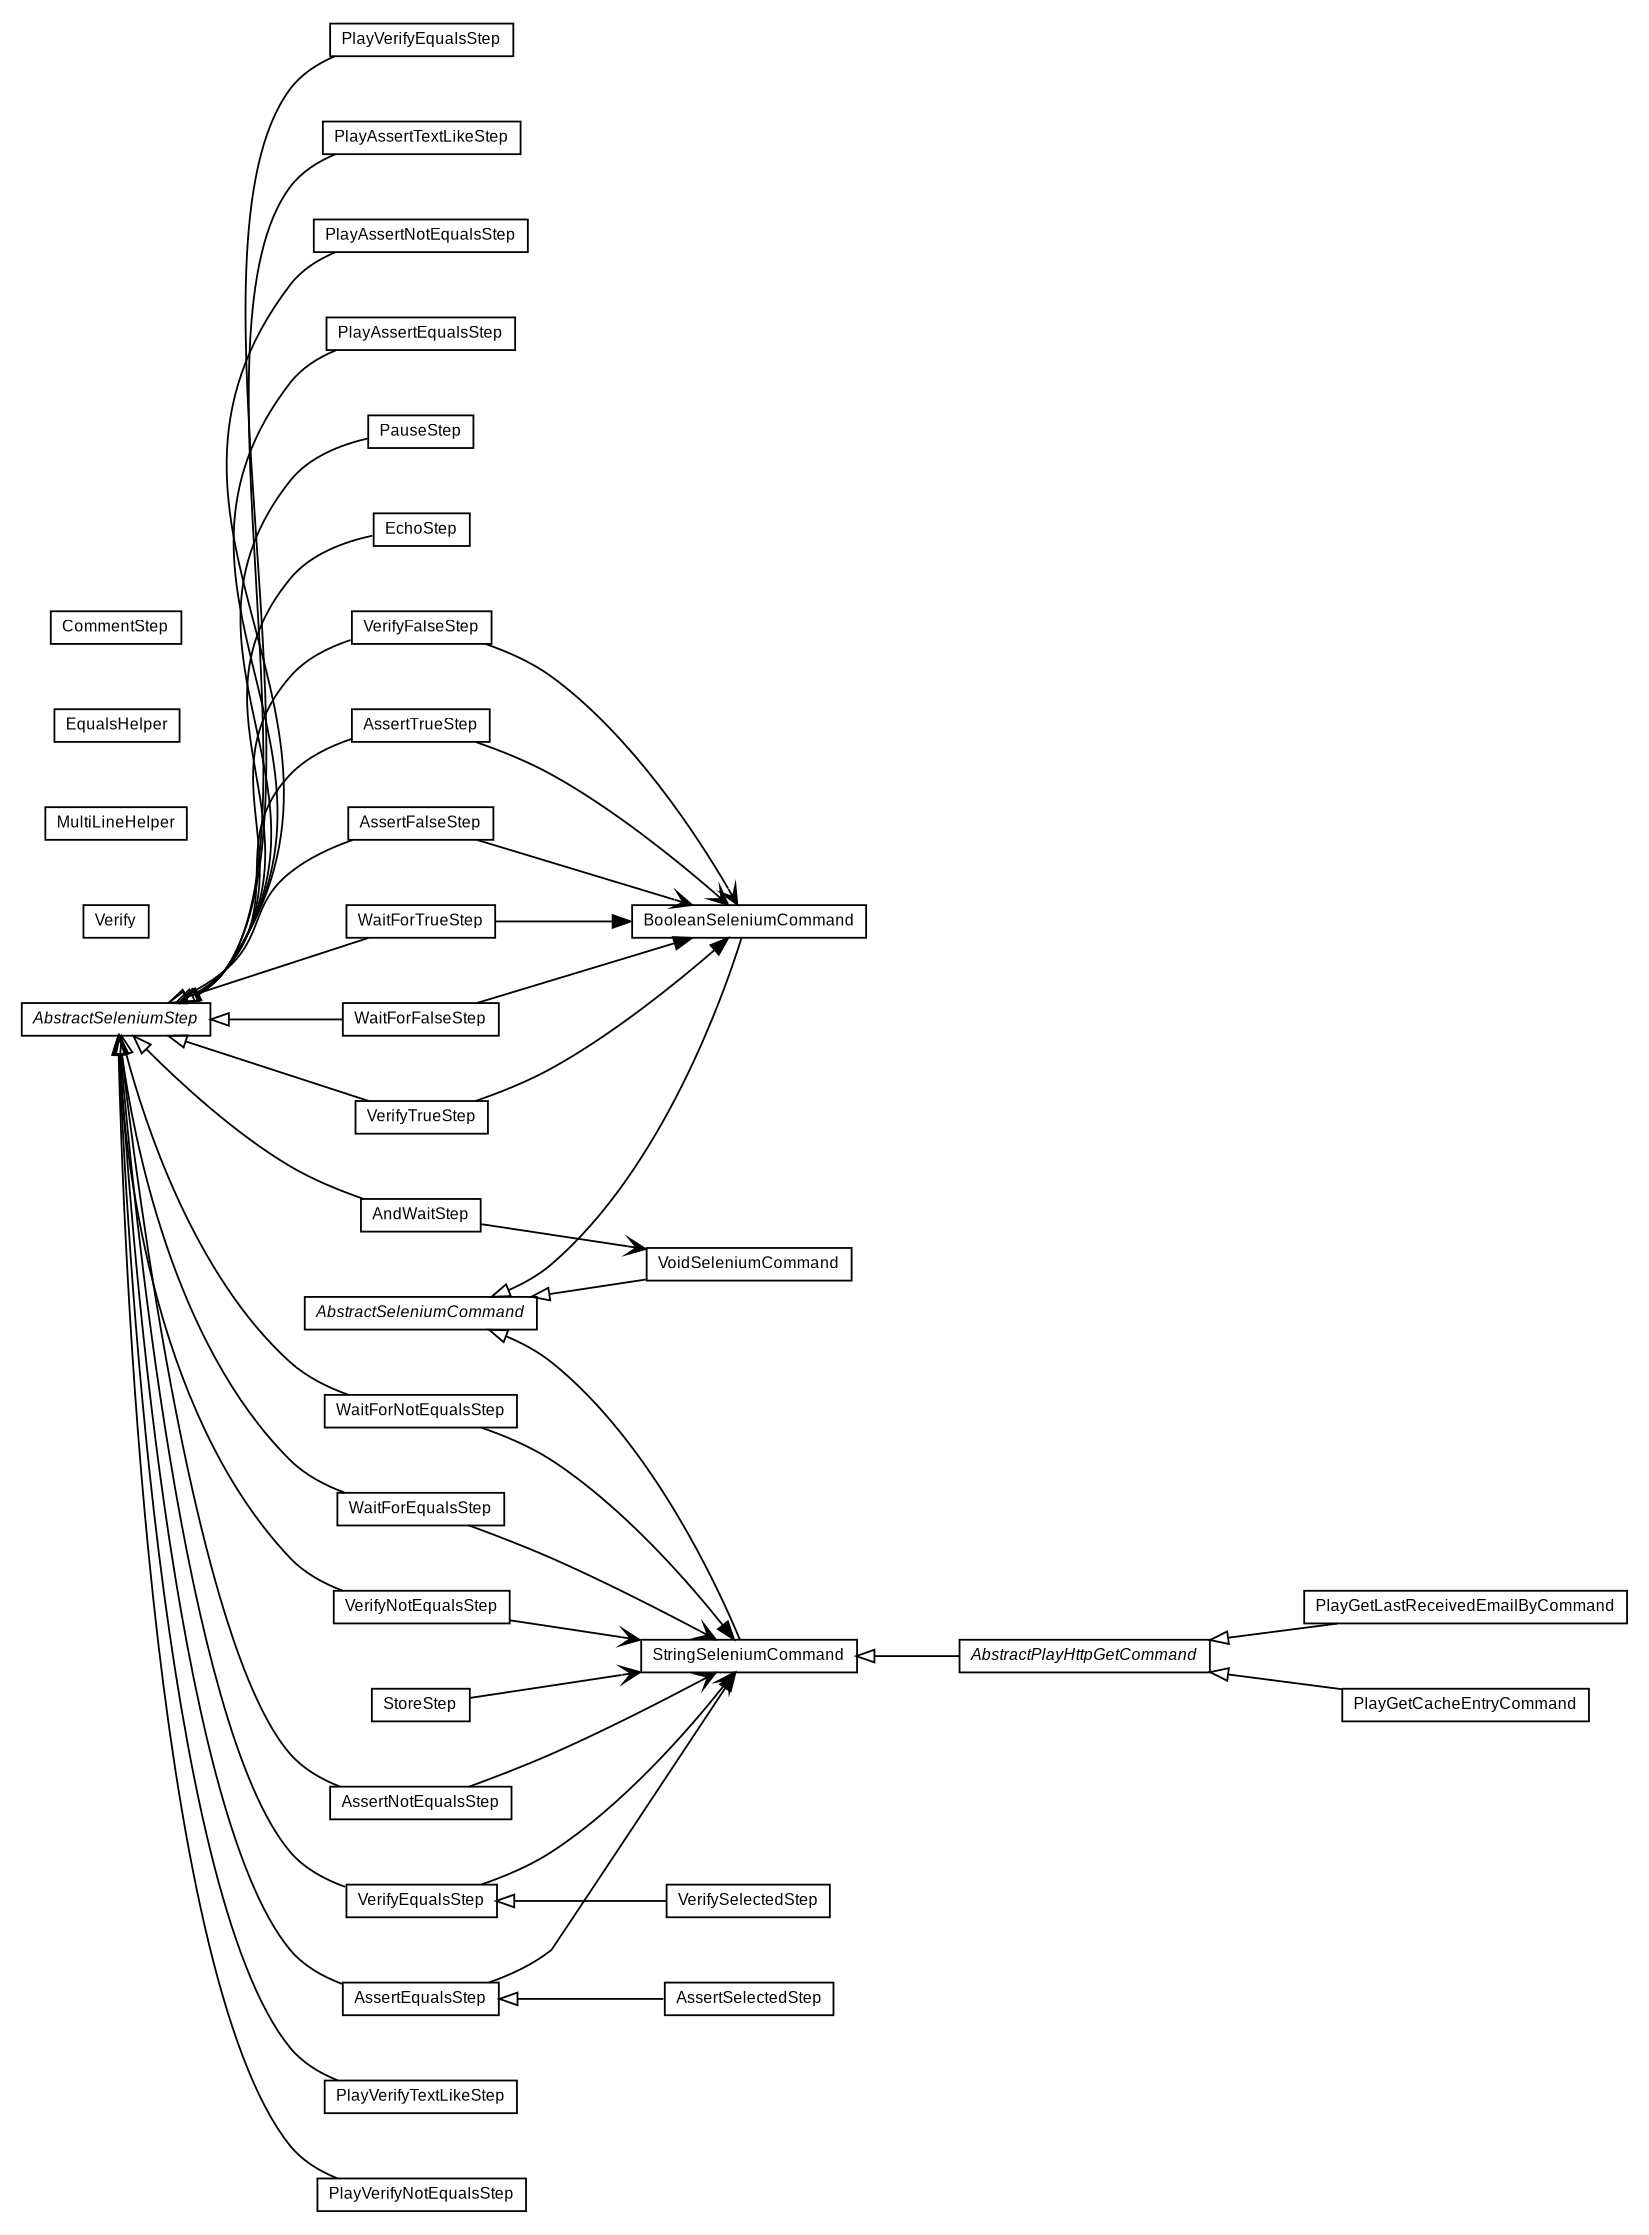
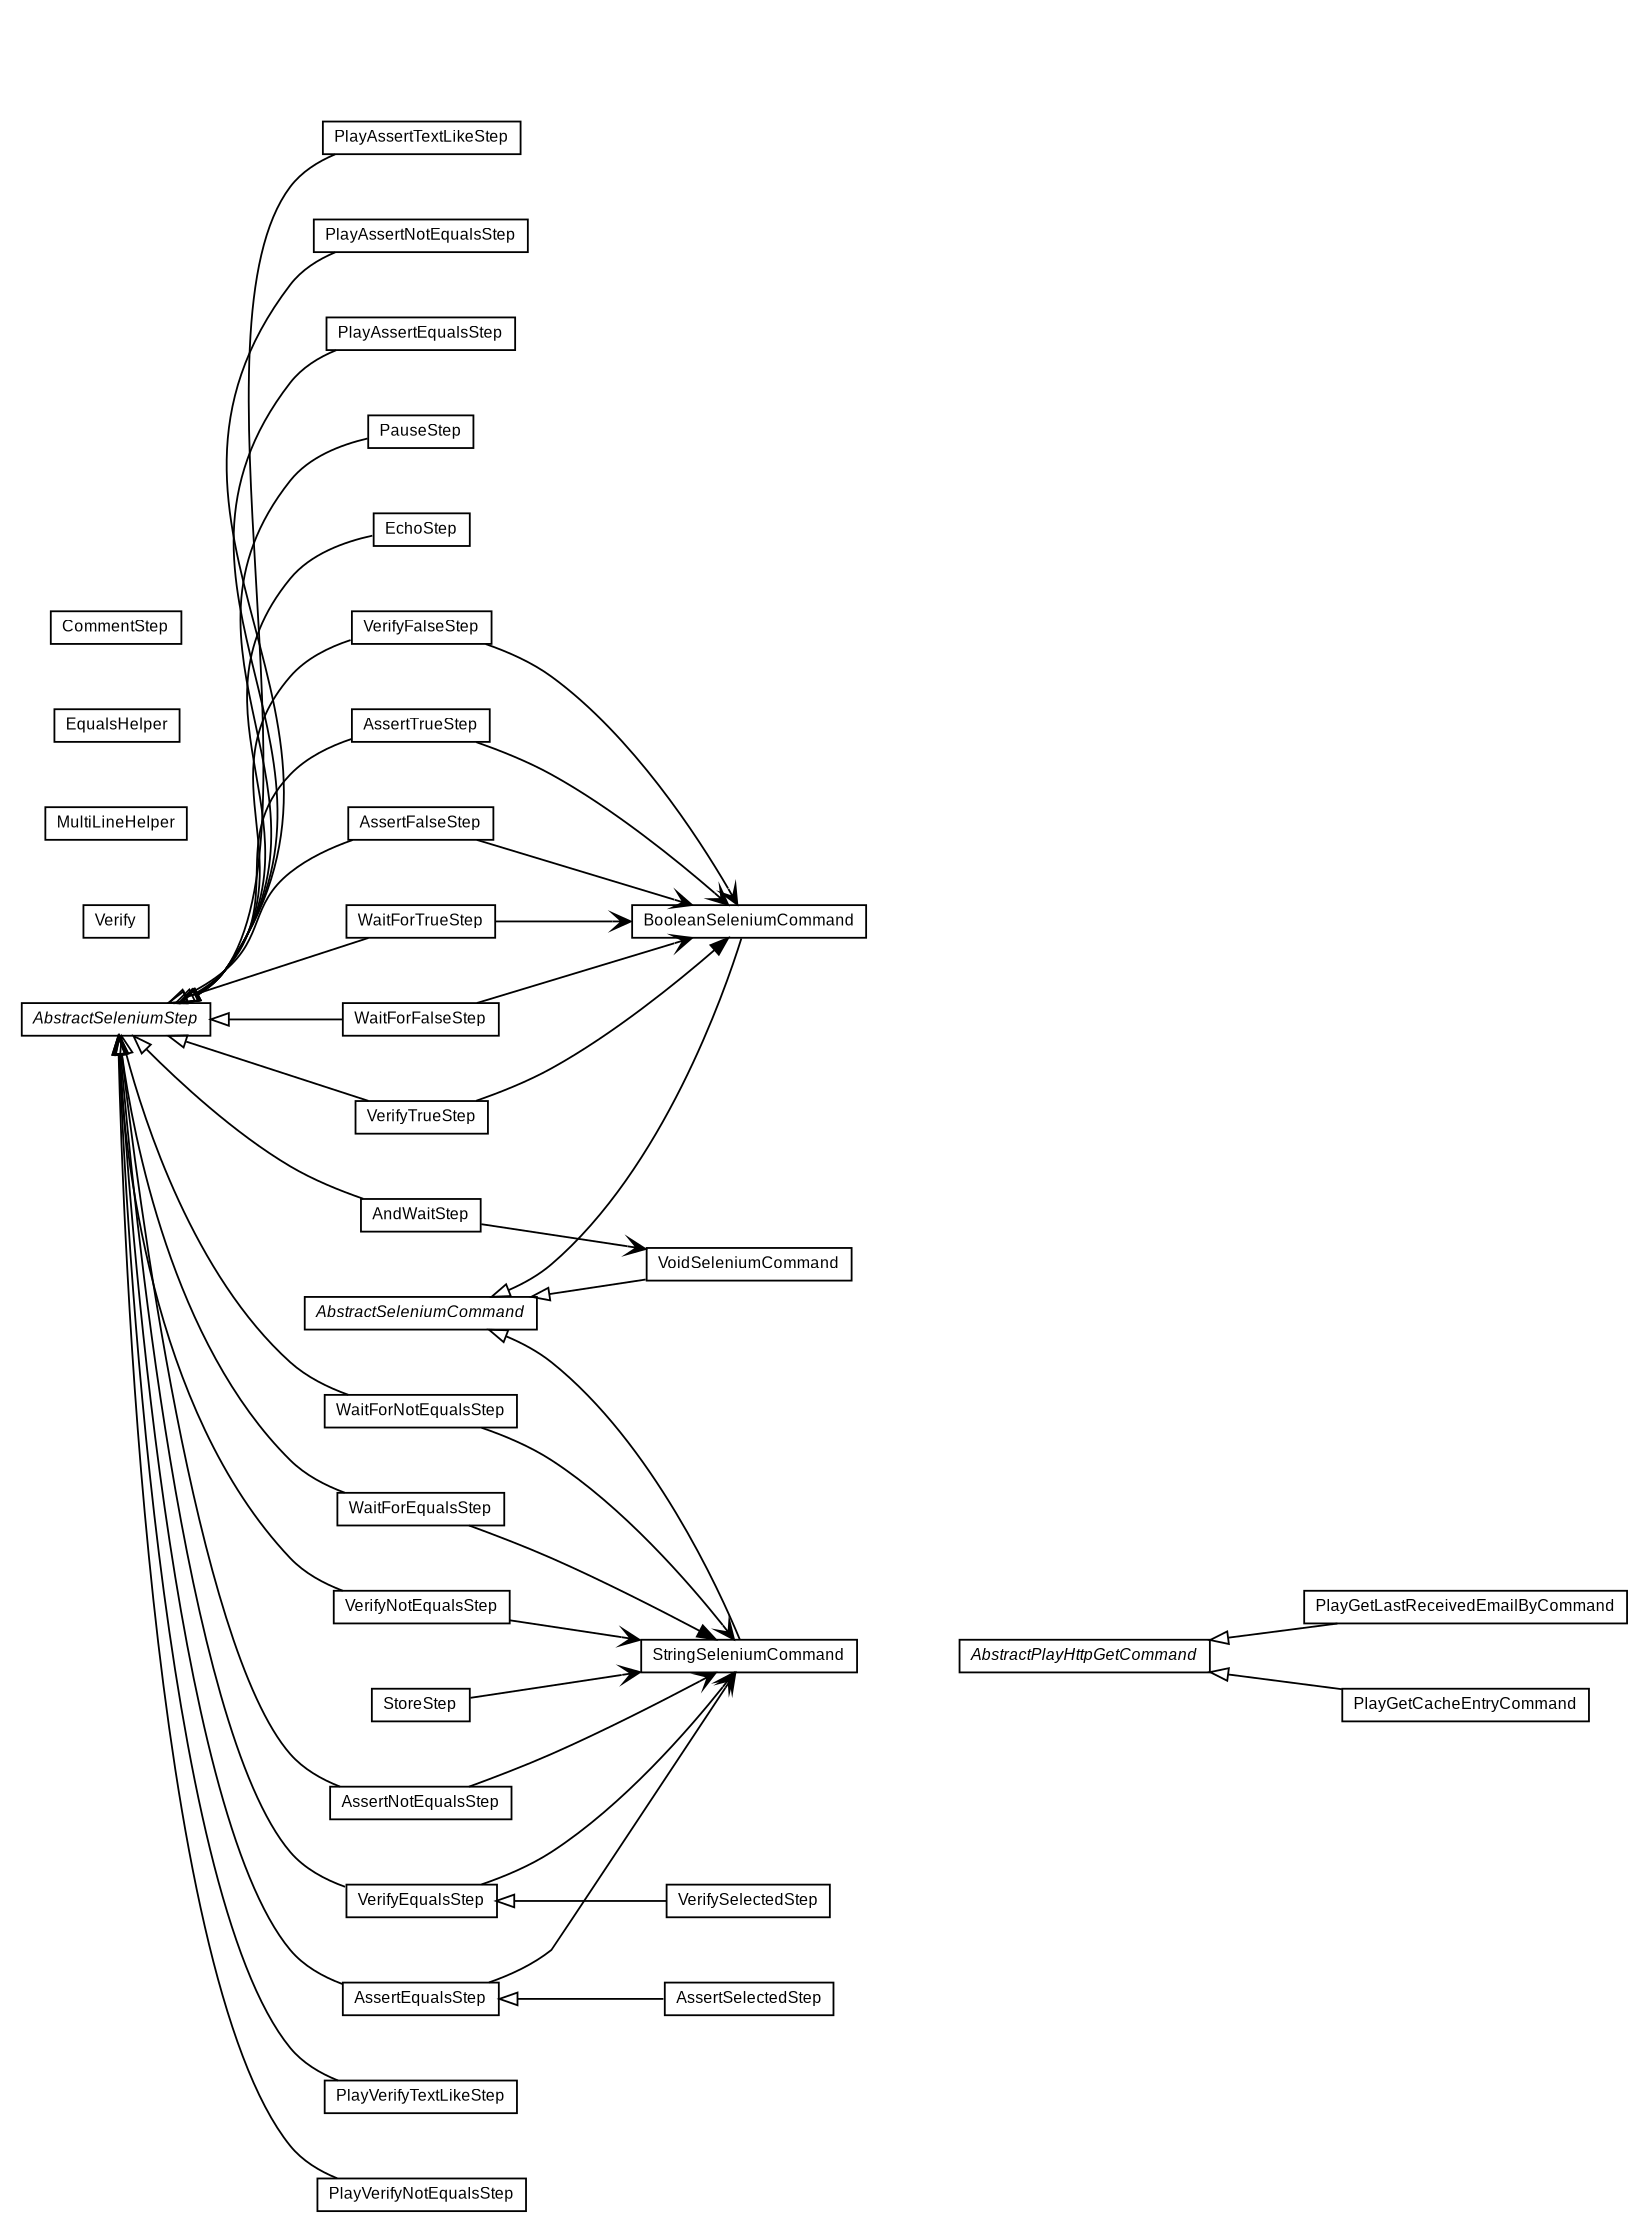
node "PlayVerifyEqualsStep": removed
edge "WaitForTrueStep" -> "BooleanSeleniumCommand": arrowhead normal -> open
edge "WaitForFalseStep" -> "BooleanSeleniumCommand": arrowhead normal -> open
edge "WaitForNotEqualsStep" -> "StringSeleniumCommand": arrowhead normal -> open
edge "WaitForEqualsStep" -> "StringSeleniumCommand": arrowhead open -> normal
edge "AbstractPlayHttpGetCommand" -> "StringSeleniumCommand": removed
edge "AssertEqualsStep" -> "StringSeleniumCommand": arrowhead normal -> open
